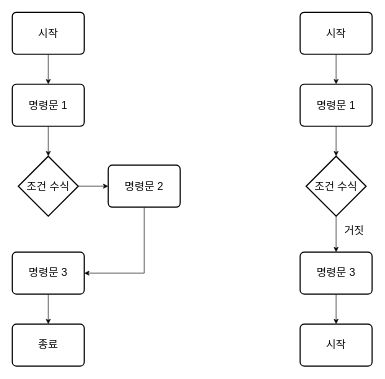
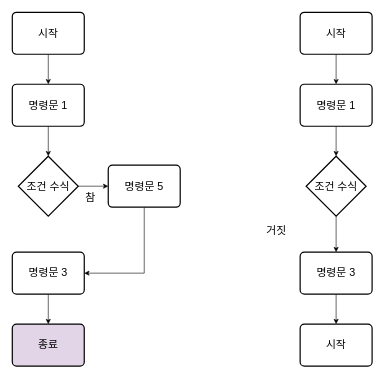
node "명령문 2": label "명령문 2" -> "명령문 5"
node "참": added
node "거짓": moved (354, 231) -> (276, 231)
node "종료": fillcolor #ffffff -> #e1d5e7
